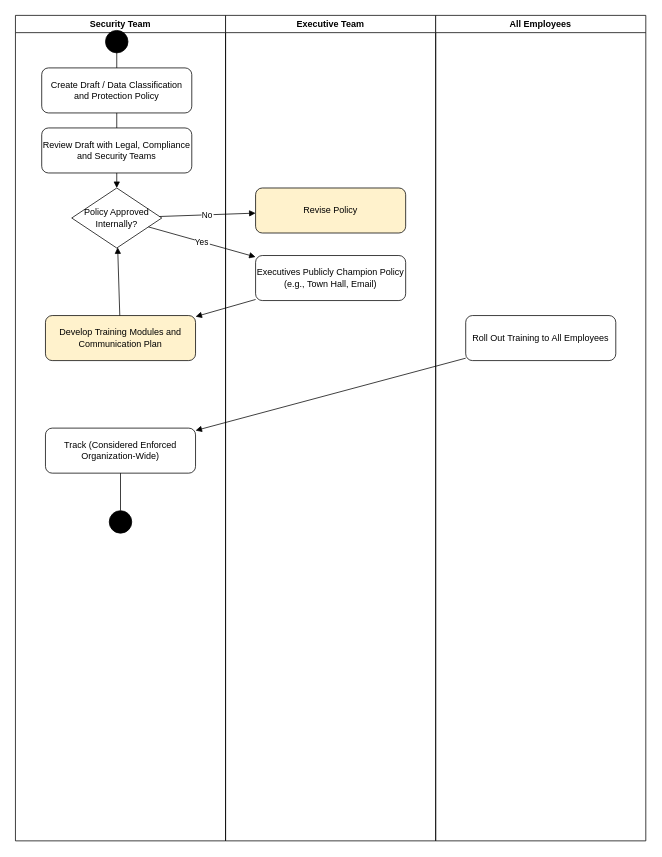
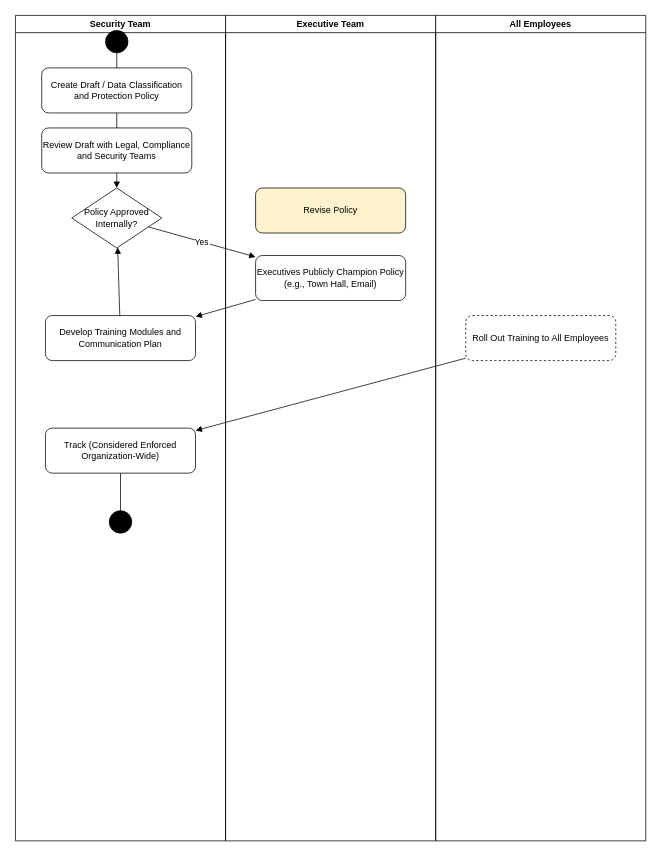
edge "Policy Approved Internally?" -> "Revise Policy": removed, label "No"
node "Develop Training Modules and Communication Plan": fillcolor #fff2cc -> #ffffff
node "Roll Out Training to All Employees": style solid -> dashed
